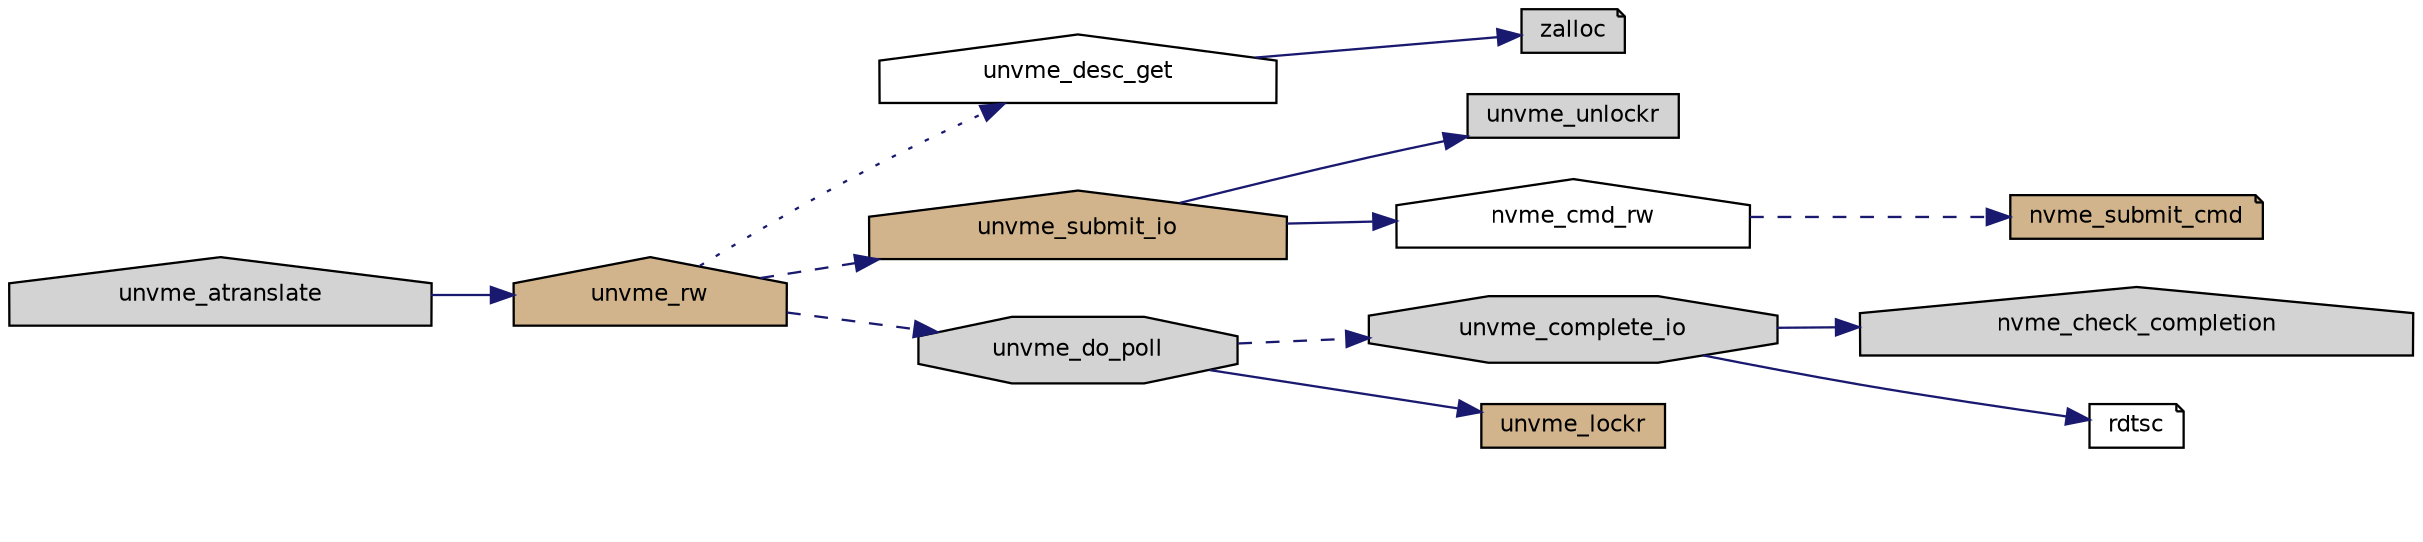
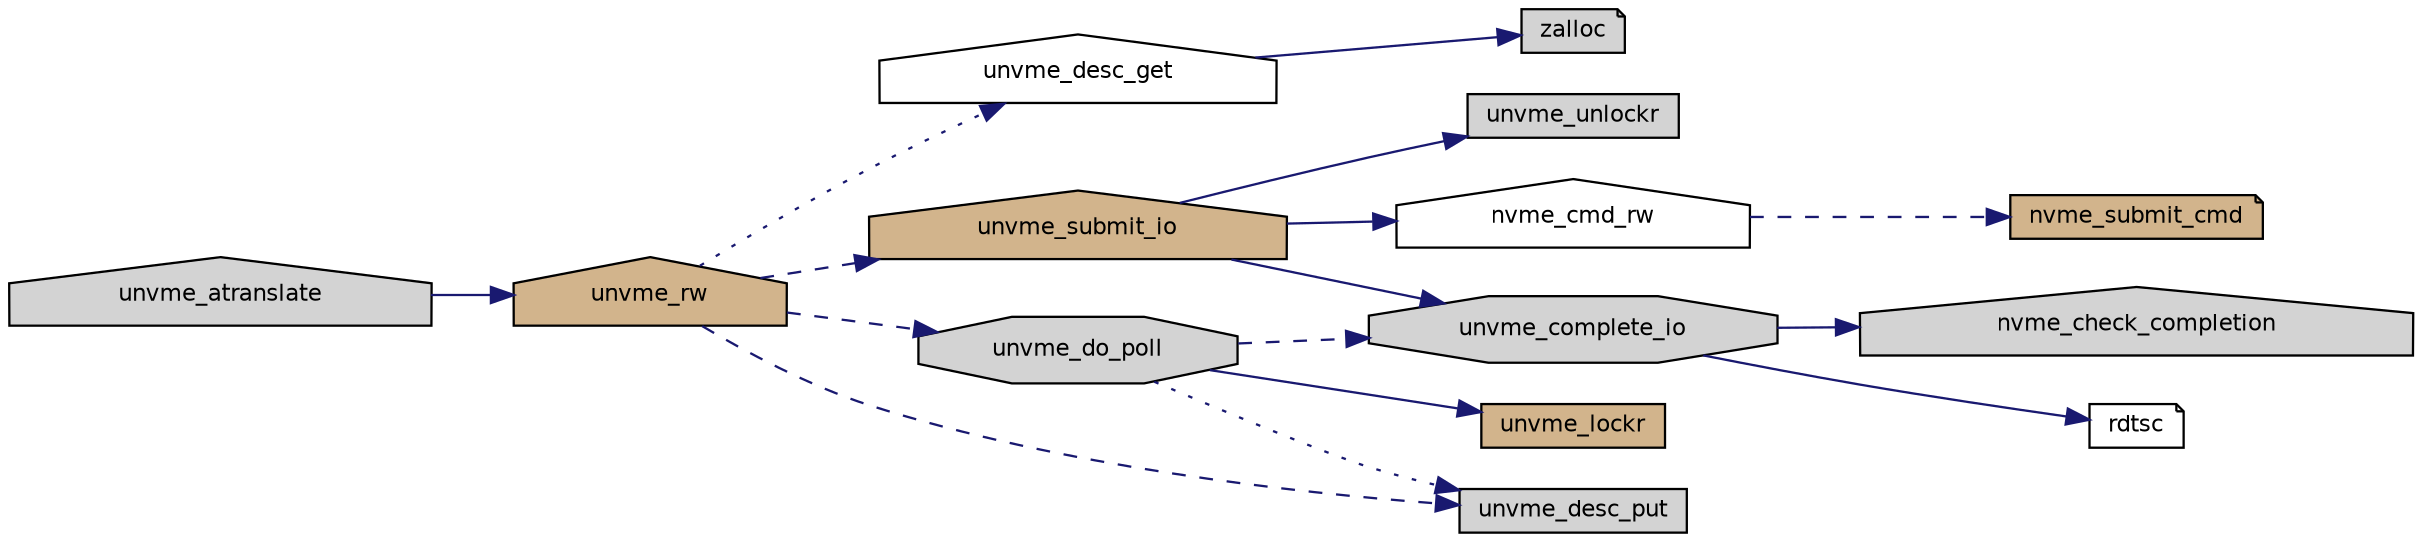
edge "unvme_submit_io" -> "unvme_complete_io": added
node "unvme_desc_put": added
